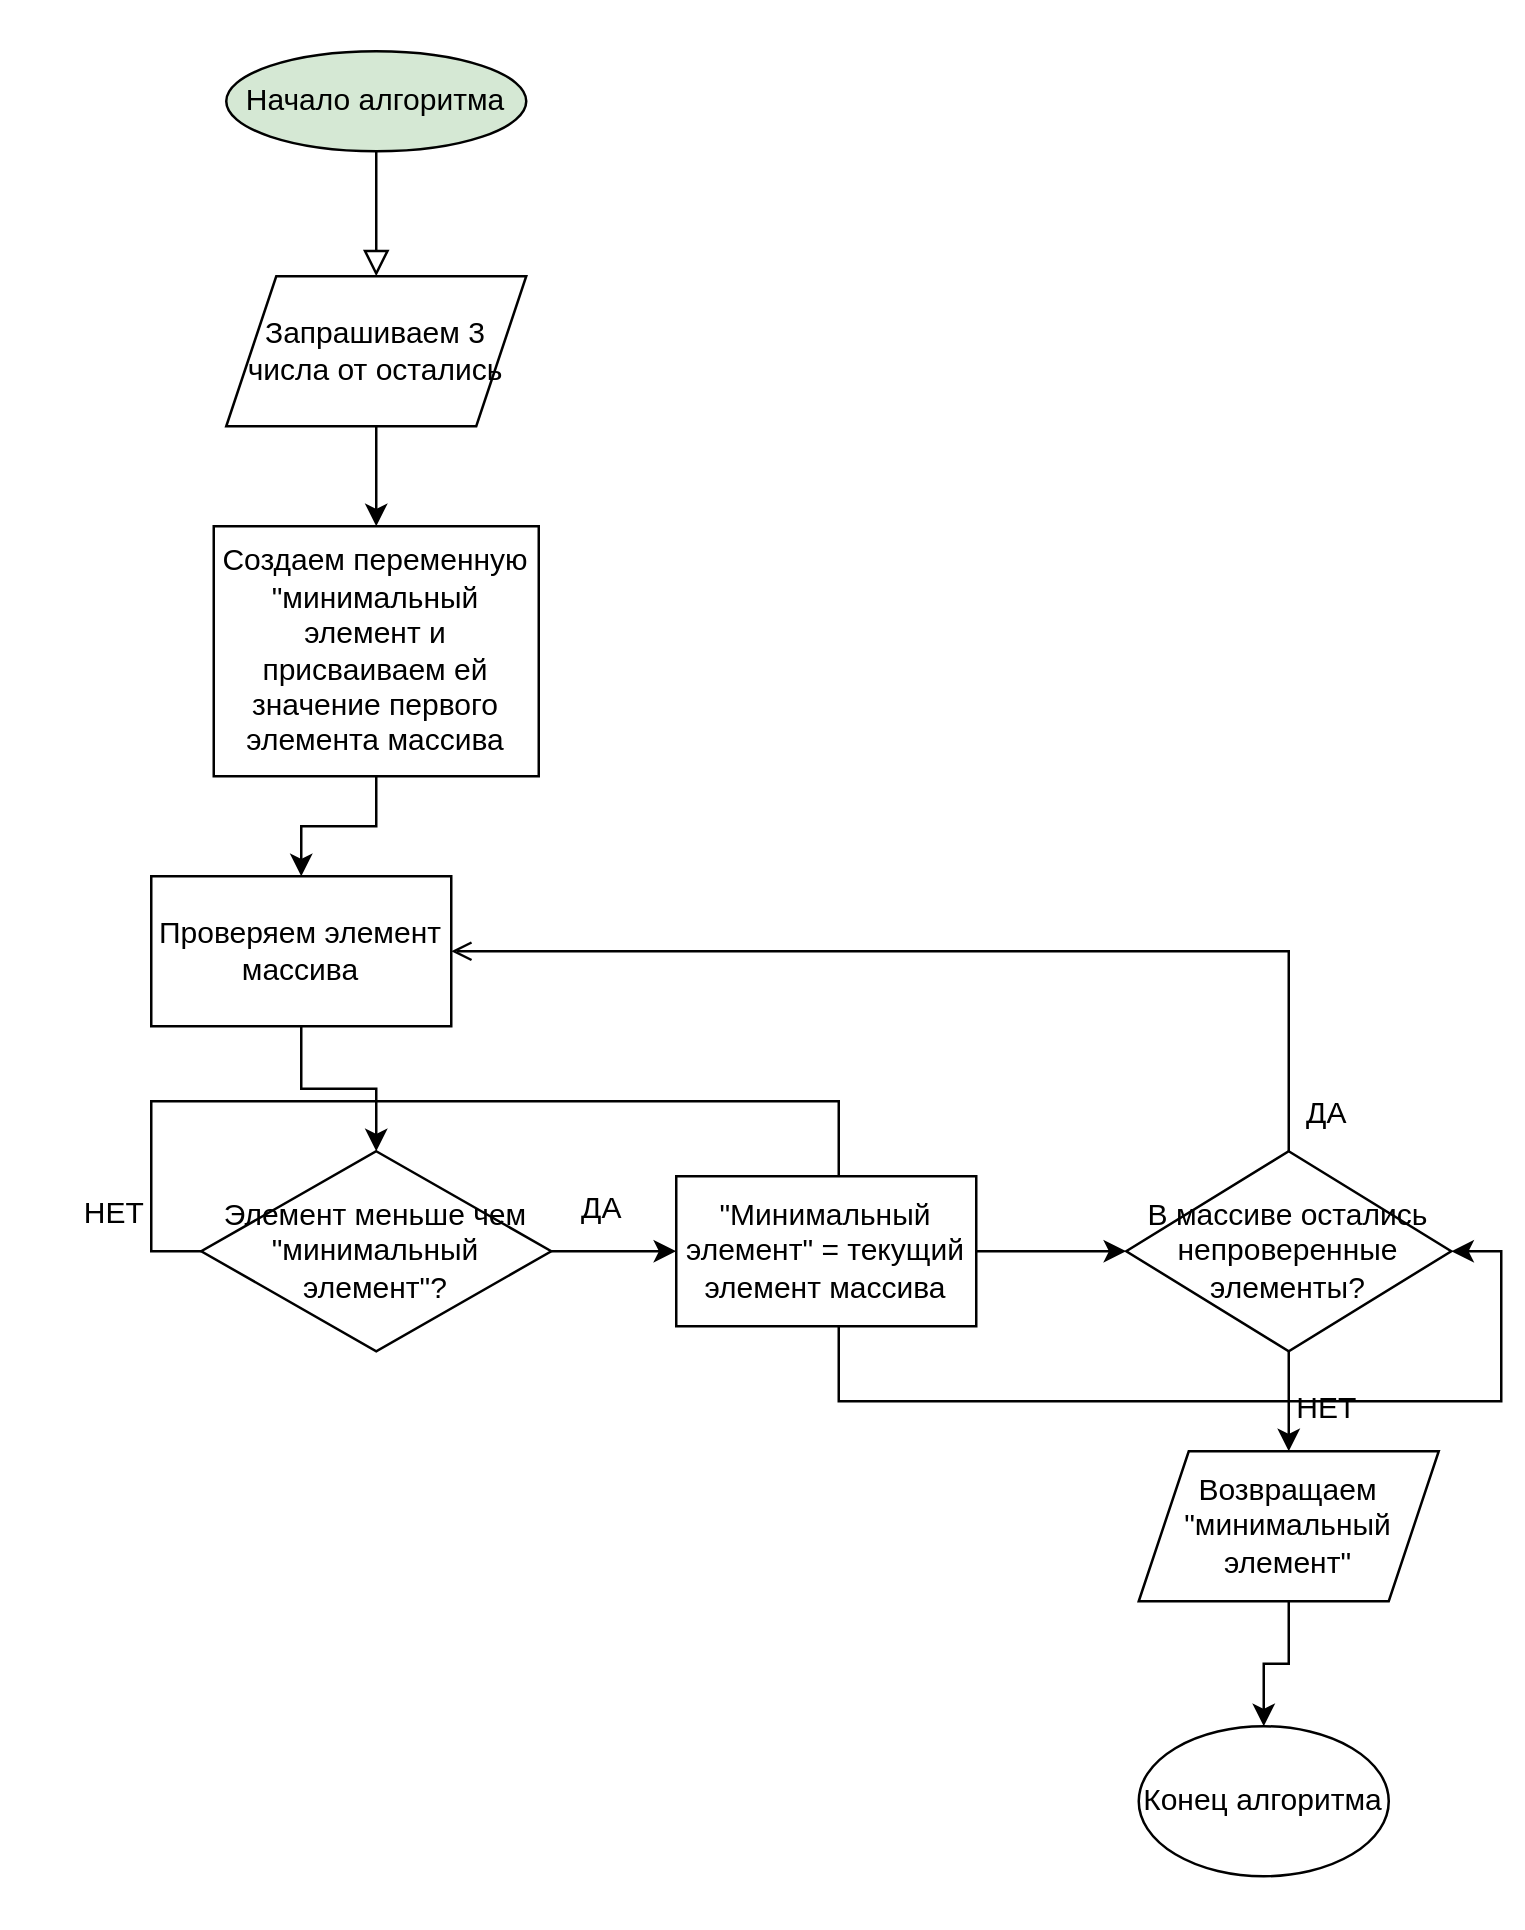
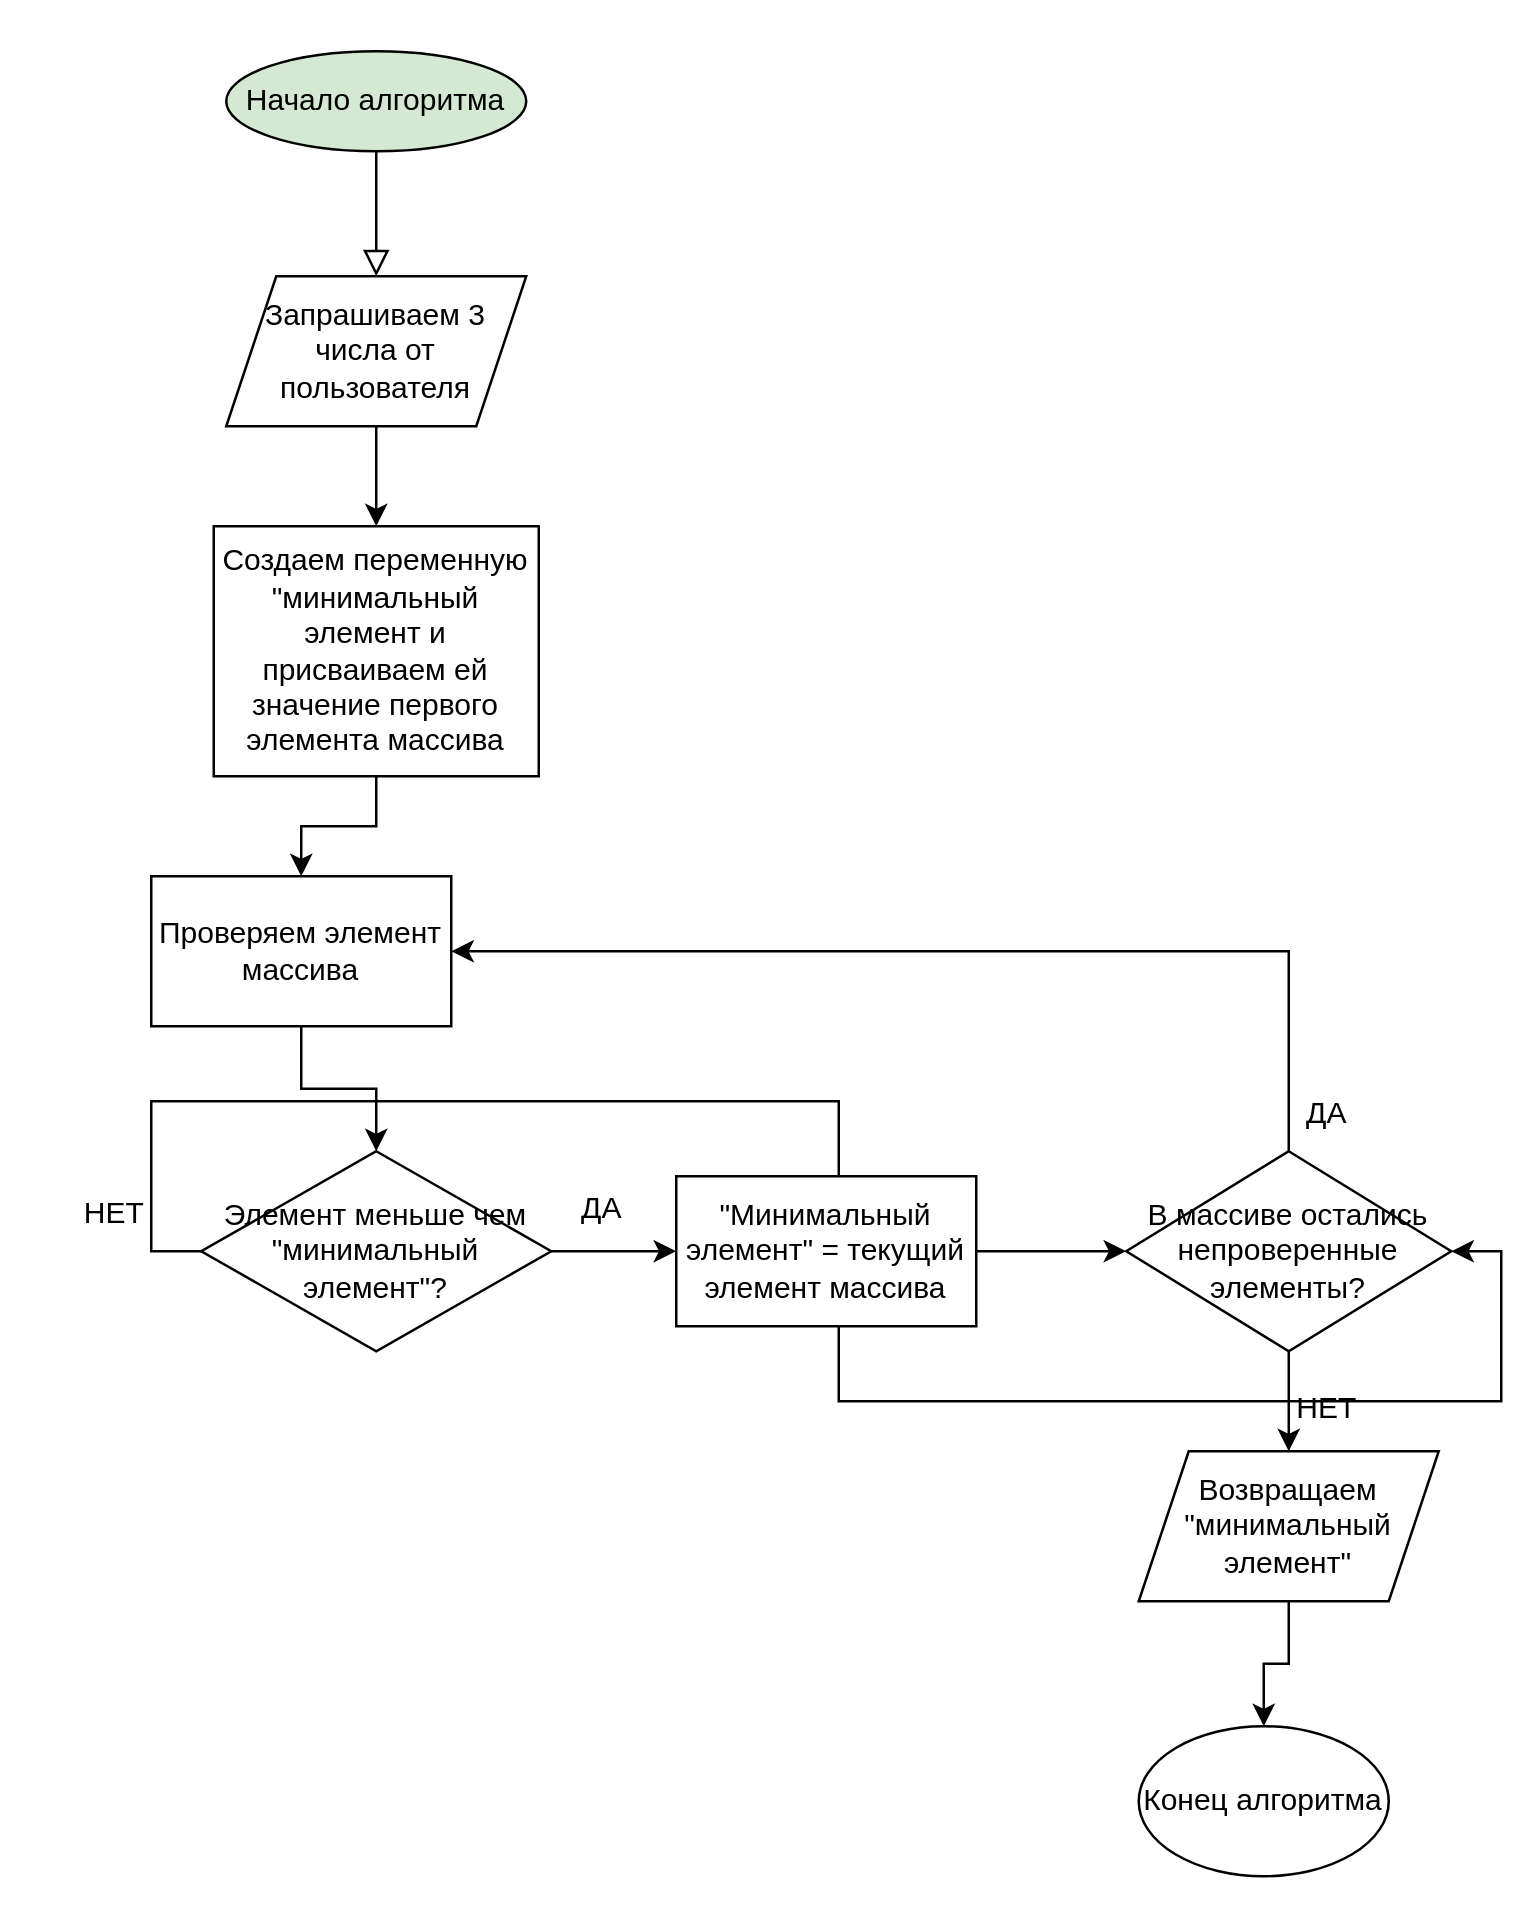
node "Запрашиваем 3 числа от остались": label "Запрашиваем 3 числа от остались" -> "Запрашиваем 3 числа от пользователя"
edge "В массиве остались непроверенные элементы?" -> "Проверяем элемент массива": arrowhead open -> classic
